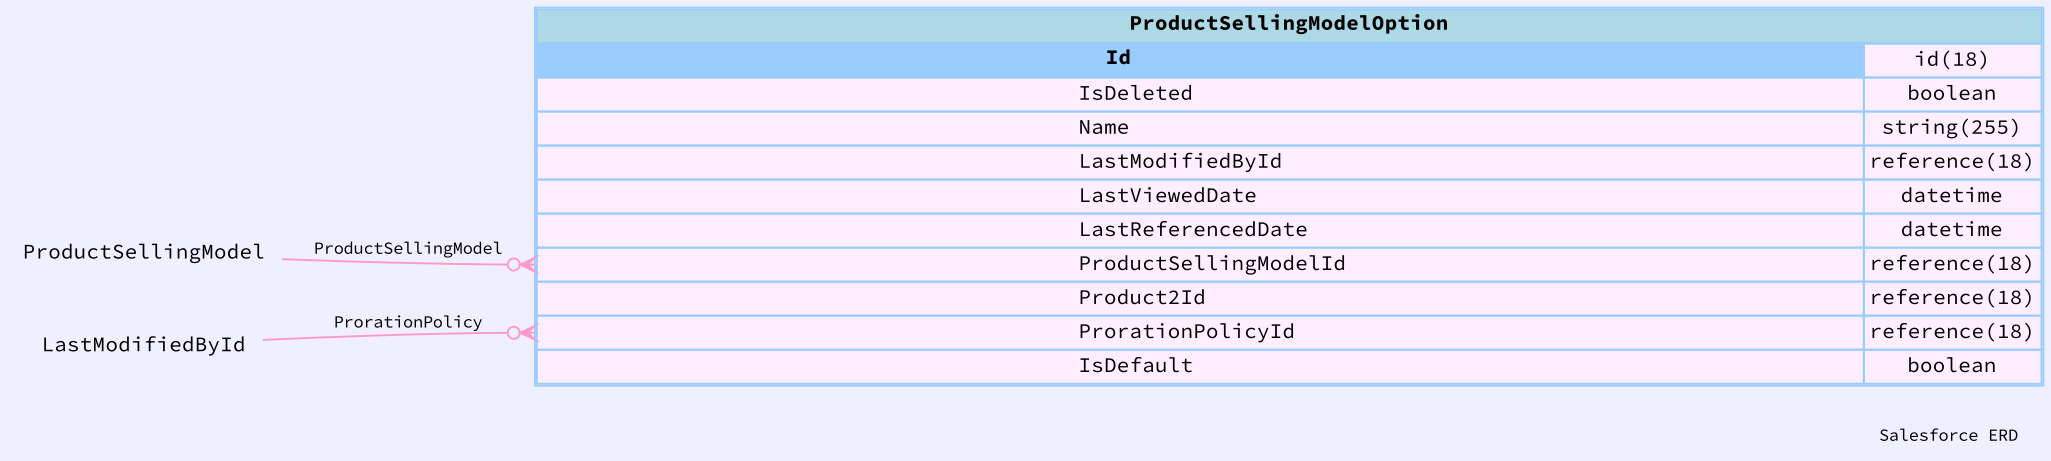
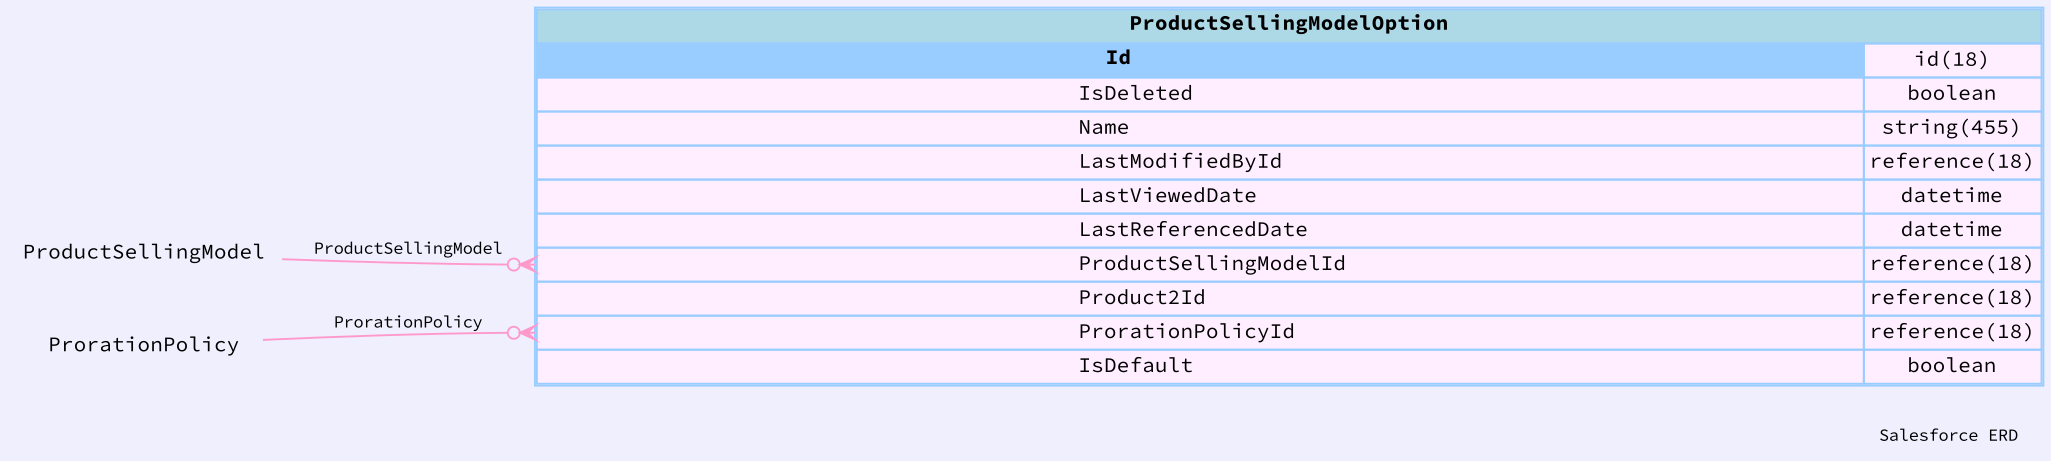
node "ProductSellingModelOption": text "string(255)" -> "string(455)"
node "LastModifiedById": label "LastModifiedById" -> "ProrationPolicy"
